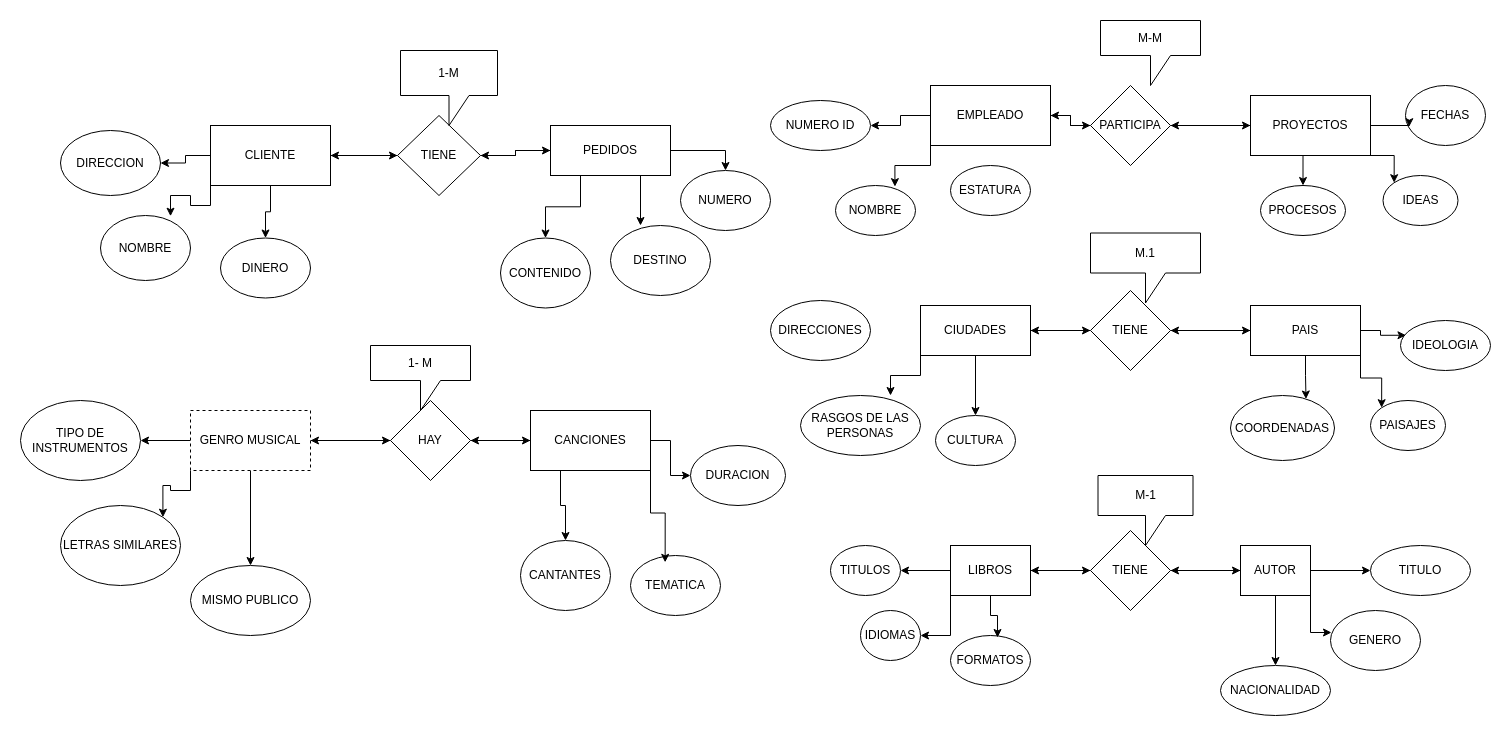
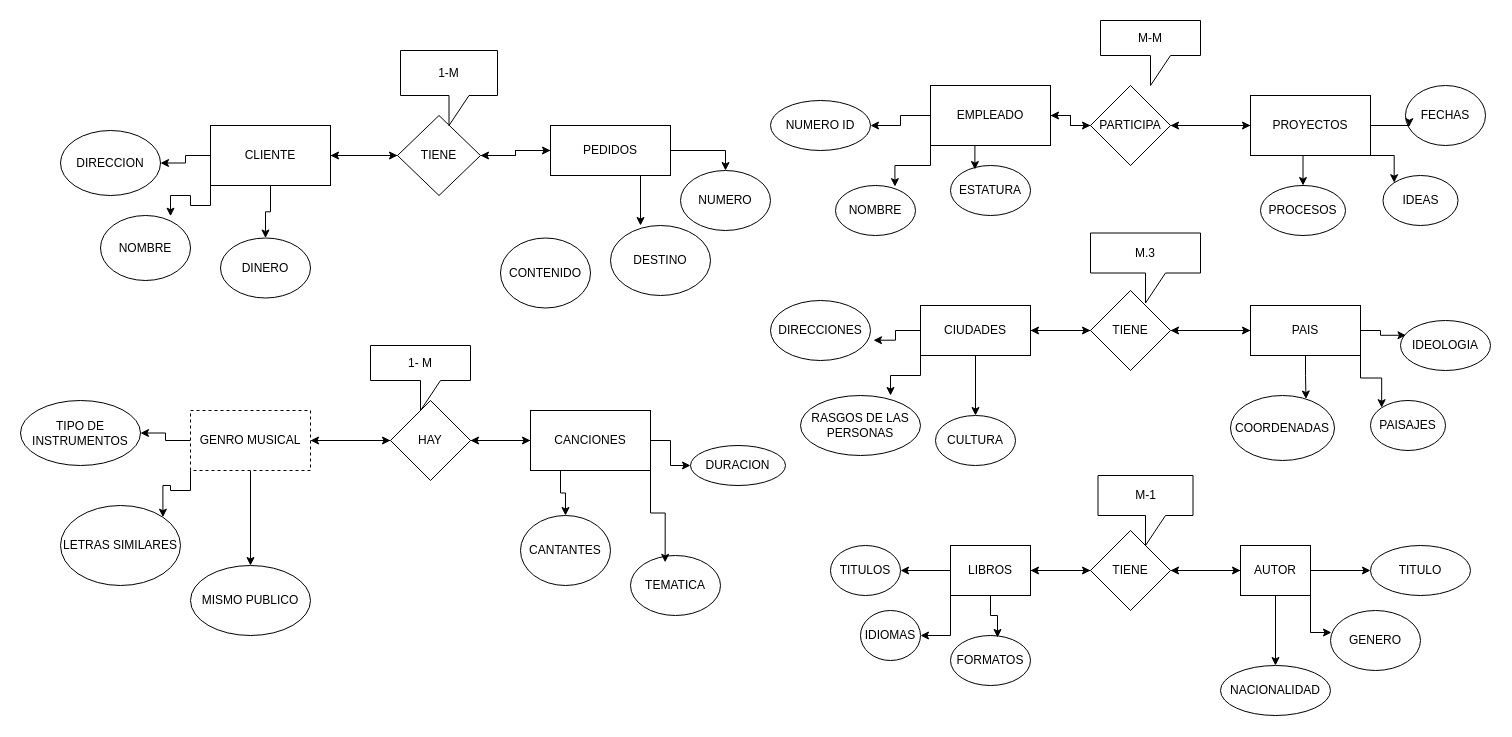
edge "EMPLEADO" -> "ESTATURA": added
edge "PEDIDOS" -> "CONTENIDO": removed
node "M.1": label "M.1" -> "M.3"
edge "CIUDADES" -> "DIRECCIONES": added
node "TIPO DE INSTRUMENTOS": size 120x80 -> 120x65
node "DURACION": size 95x60 -> 95x40
node "CANTANTES": moved (566, 576) -> (566, 551)
